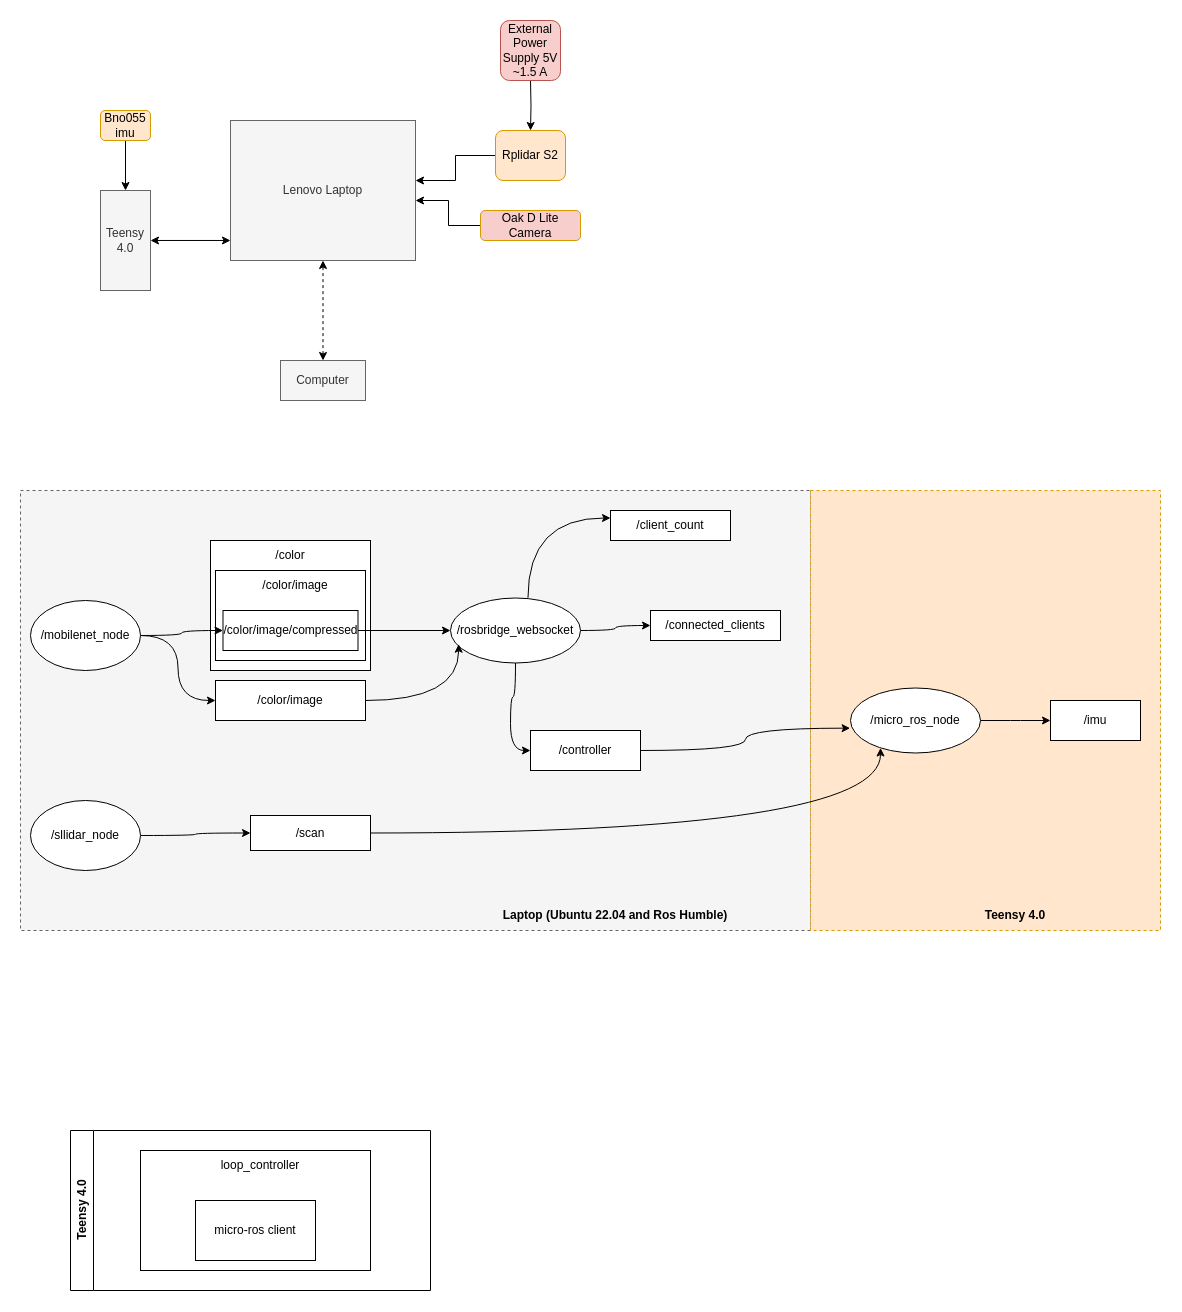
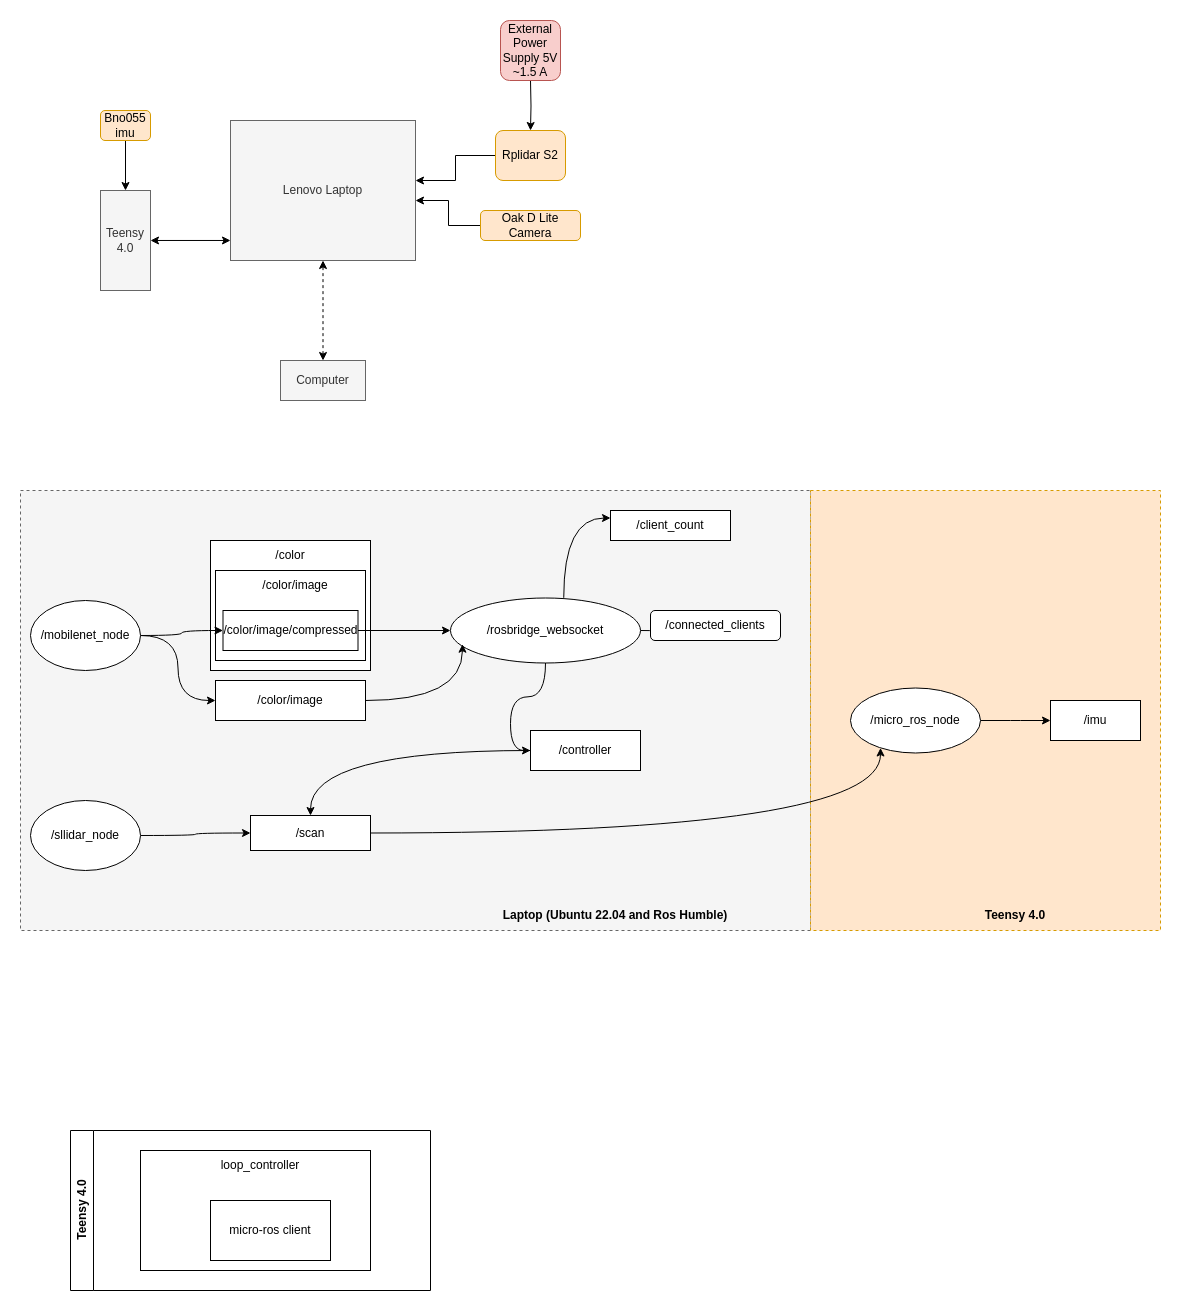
node "Oak D Lite Camera": fillcolor #f8cecc -> #ffe6cc
node "/connected_clients": shape rectangle -> rounded rectangle
node "/rosbridge_websocket": size 130x65 -> 190x65
edge "/controller" -> "/micro_ros_node": now "/controller" -> "/scan"
node "micro-ros client": moved (256, 1231) -> (271, 1231)
